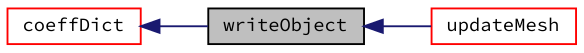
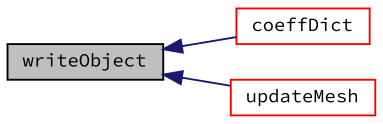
edge "writeObject" -> "coeffDict": reversed
